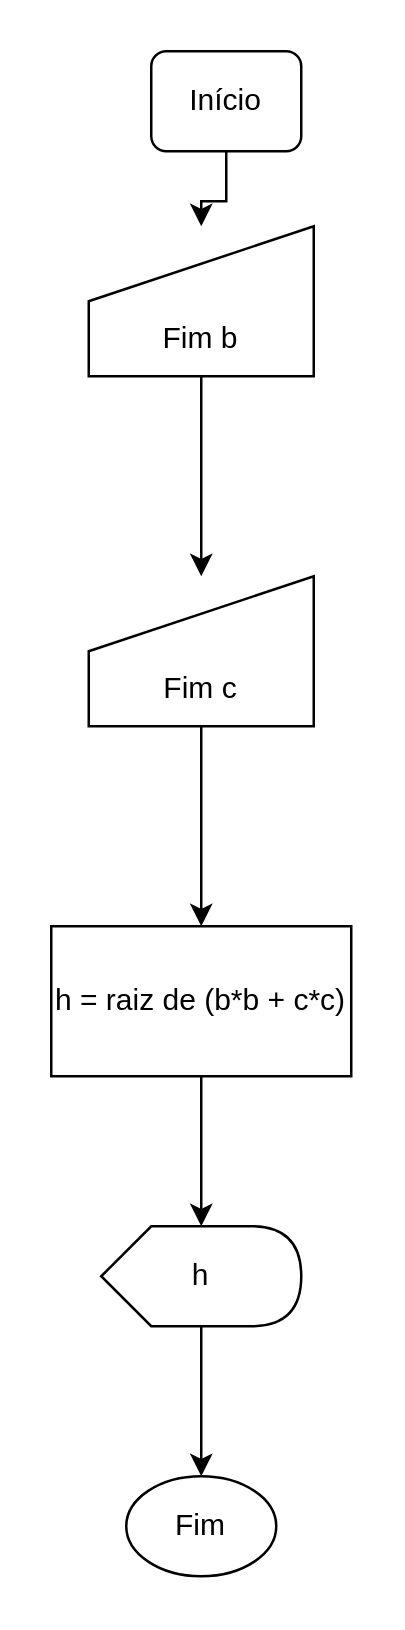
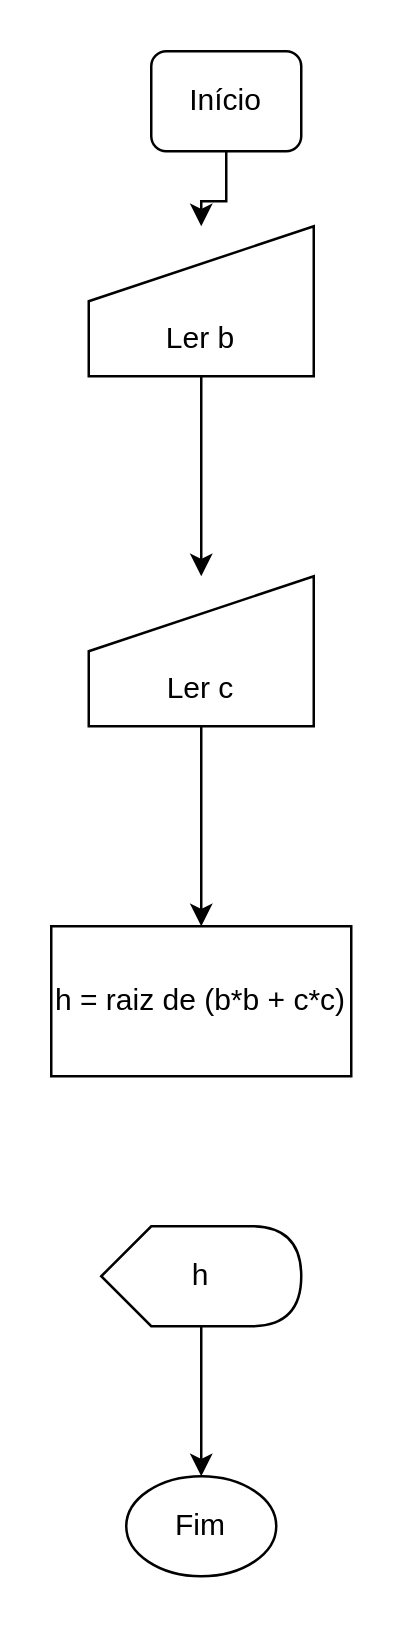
node "Fim b": label "Fim b" -> "Ler b"
node "Fim c": label "Fim c" -> "Ler c"
edge "h = raiz de (b*b + c*c)" -> "h": removed
